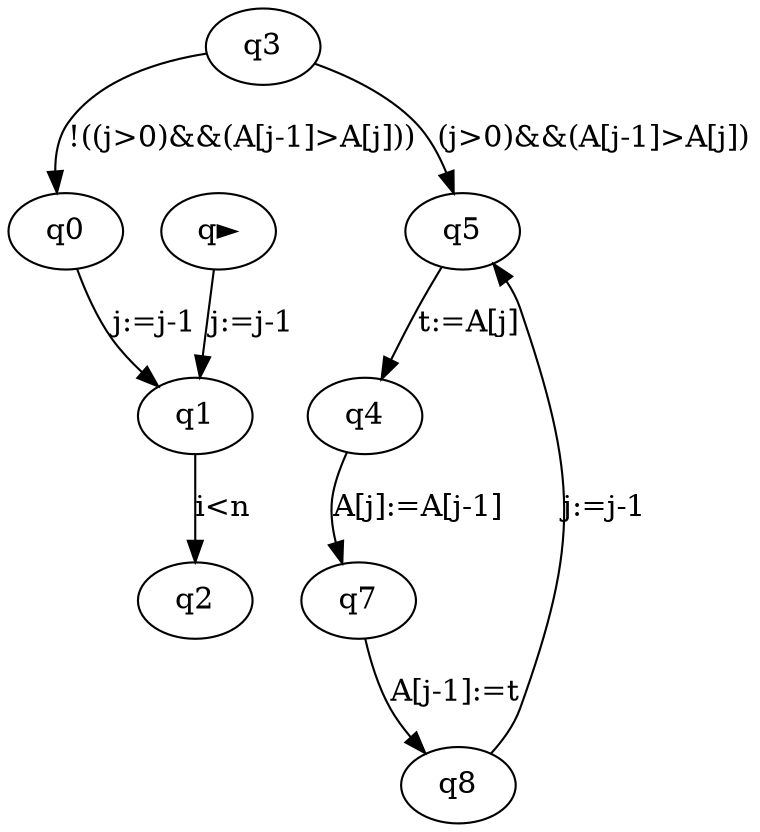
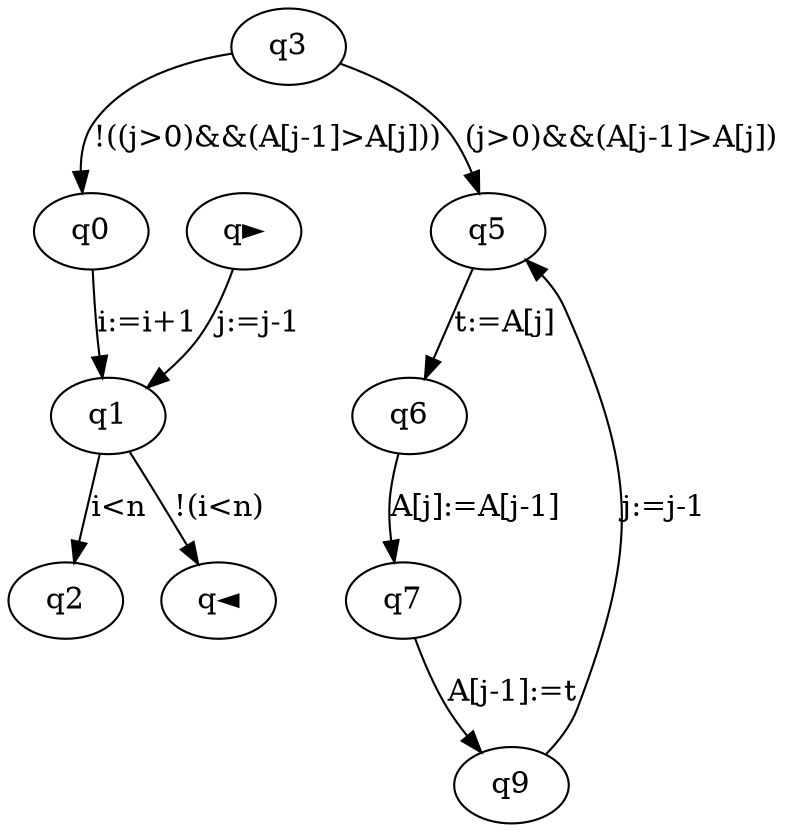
edge "q0" -> "q1": label "j:=j-1" -> "i:=i+1"
node "q4": label "q4" -> "q6"
node "q◄": added
node "q8": label "q8" -> "q9"
